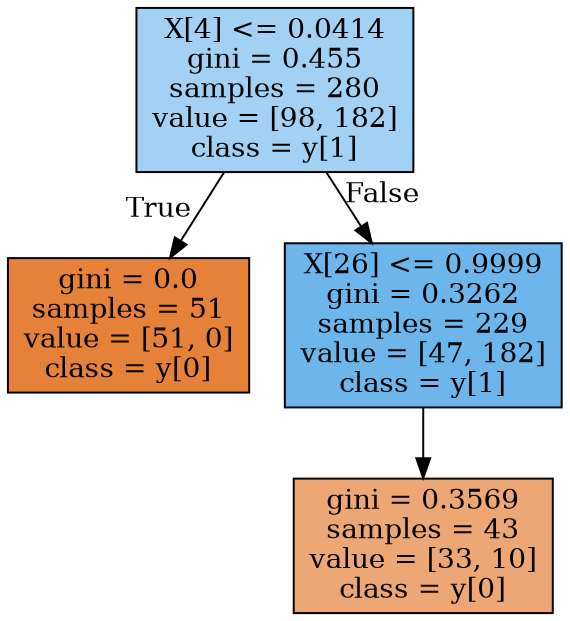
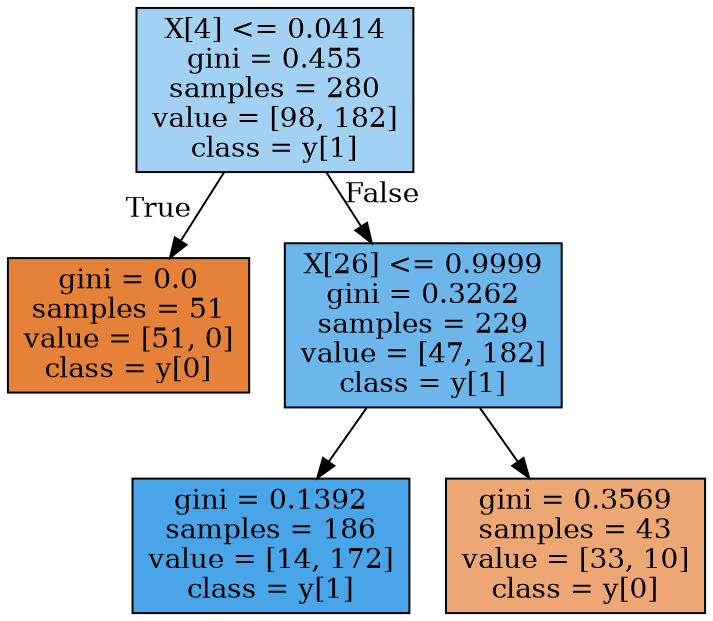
node "gini = 0.1392 samples = 186 value = [14, 172] class = y[1]": added
